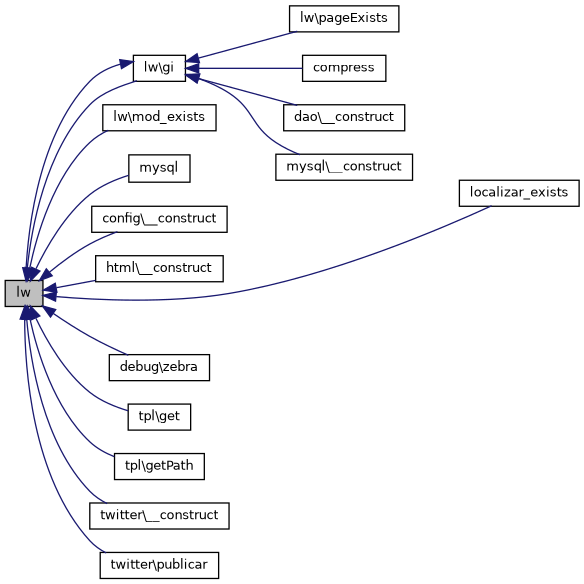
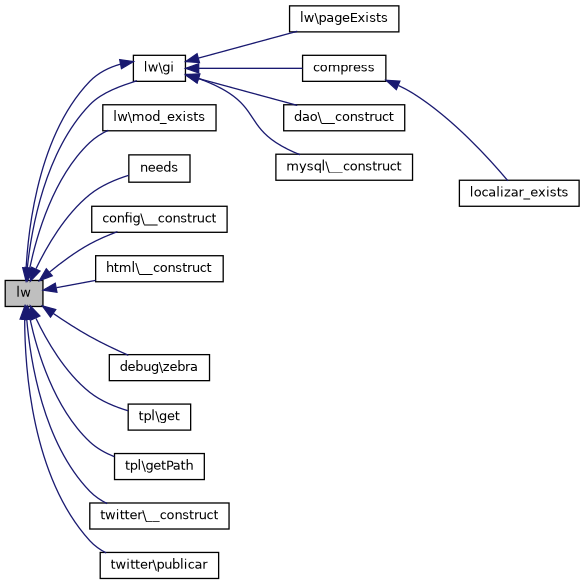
node "mysql": label "mysql" -> "needs"
edge "localizar_exists" -> "lw": now "localizar_exists" -> "compress"
